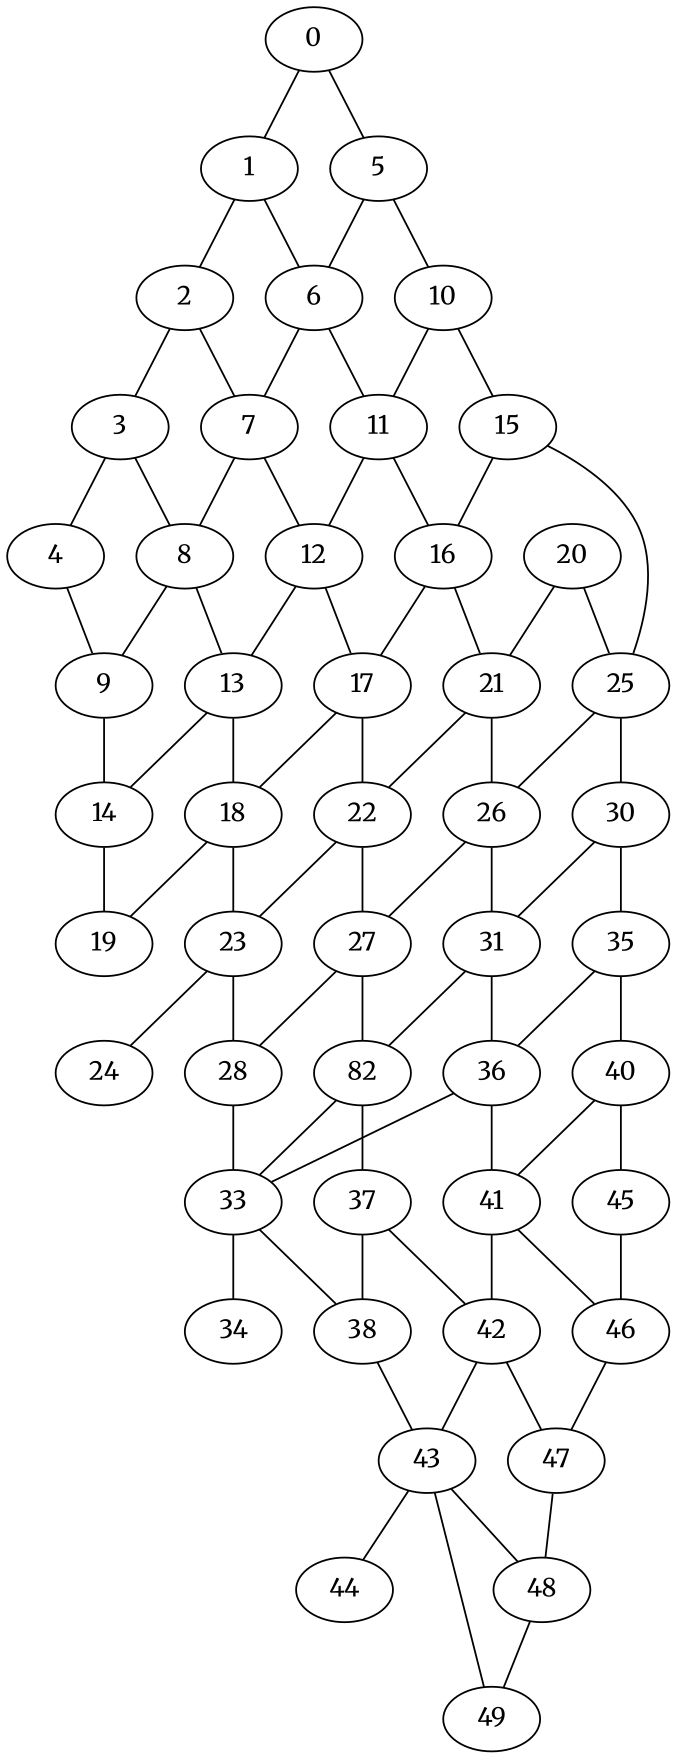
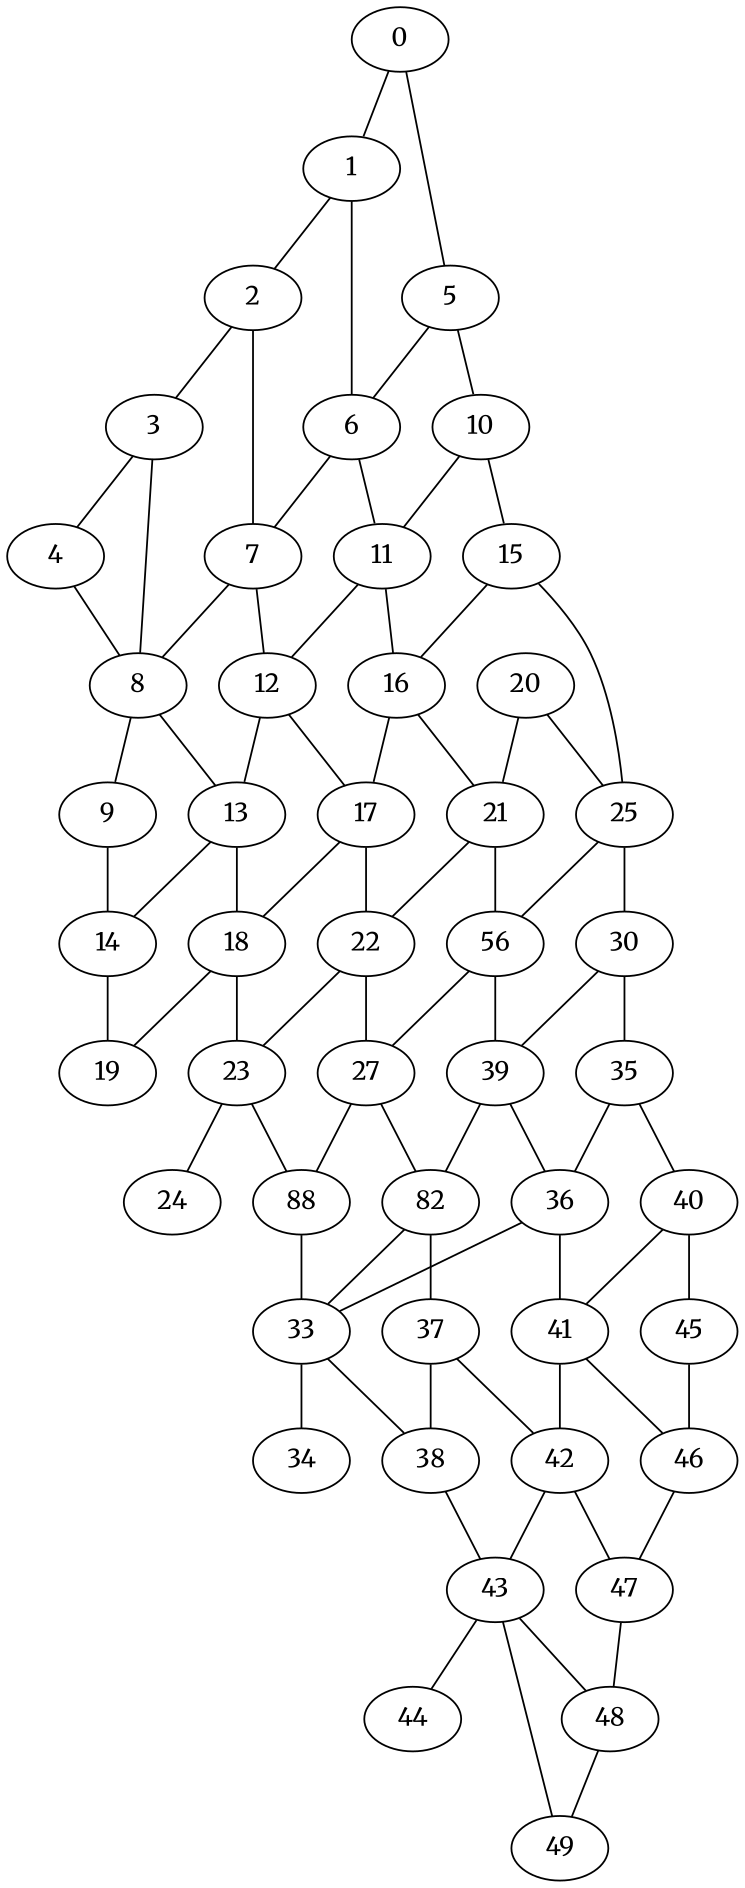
edge "4" -- "9": now "4" -- "8"
node "26": label "26" -> "56"
node "31": label "31" -> "39"
node "28": label "28" -> "88"
